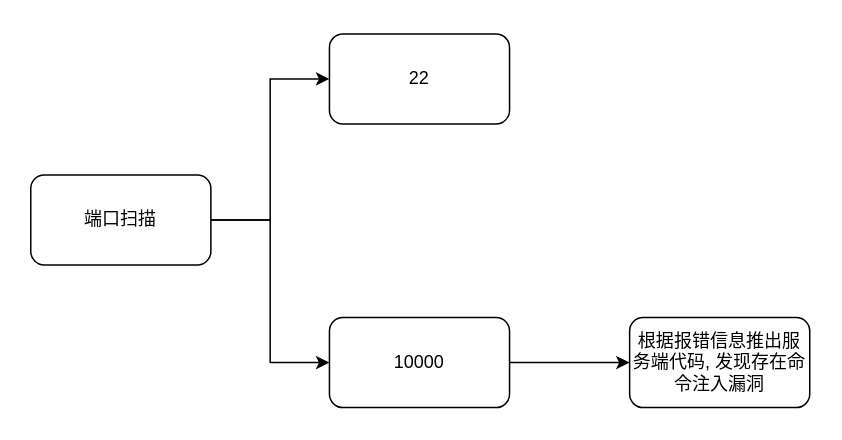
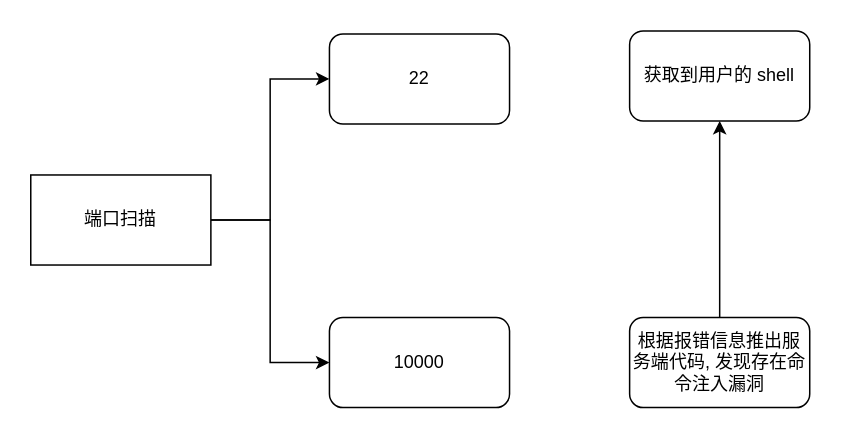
node "获取到用户的 shell": added
node "端口扫描": shape rounded rectangle -> rectangle
edge "根据报错信息推出服务端代码, 发现存在命令注入漏洞" -> "获取到用户的 shell": added
edge "10000" -> "根据报错信息推出服务端代码, 发现存在命令注入漏洞": removed
